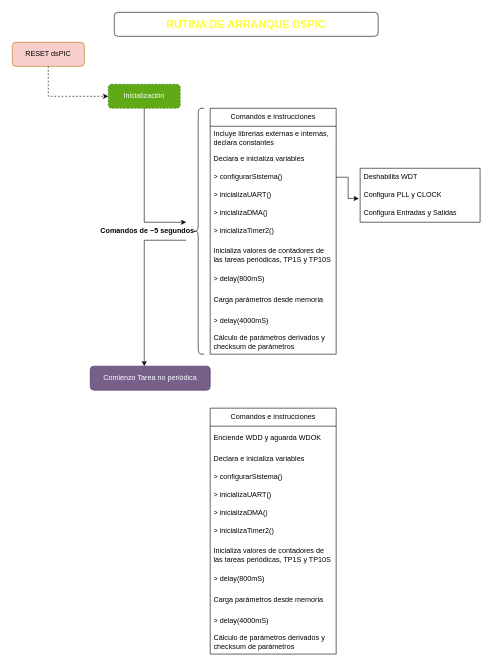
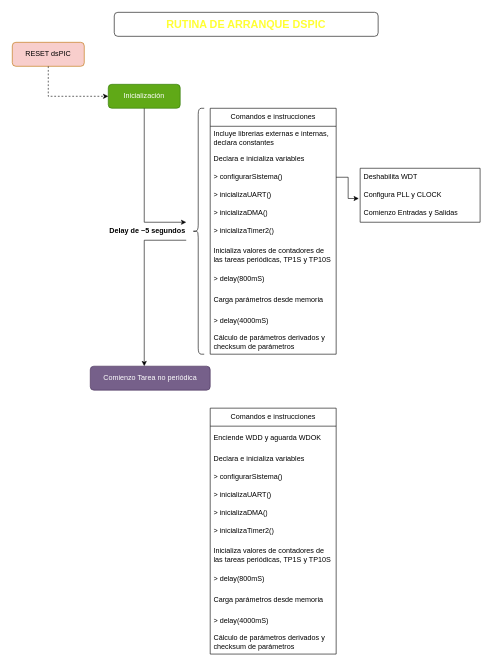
node "Inicialización": style dashed -> solid
node "Configura Entradas y Salidas": label "Configura Entradas y Salidas" -> "Comienzo Entradas y Salidas"
node "Comandos de ~5 segundos": label "Comandos de ~5 segundos" -> "Delay de ~5 segundos"
